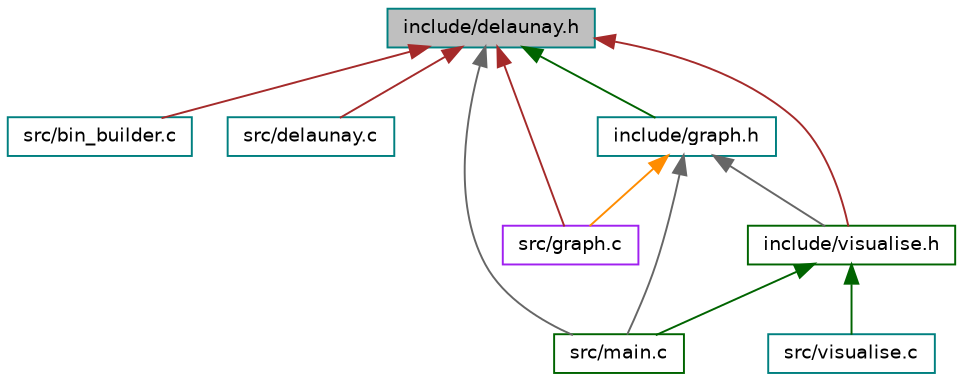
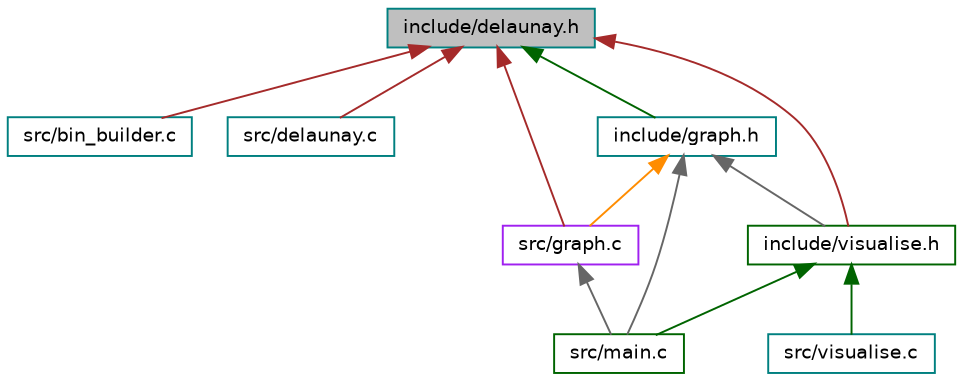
edge "src/main.c" -> "include/delaunay.h": now "src/main.c" -> "src/graph.c"
